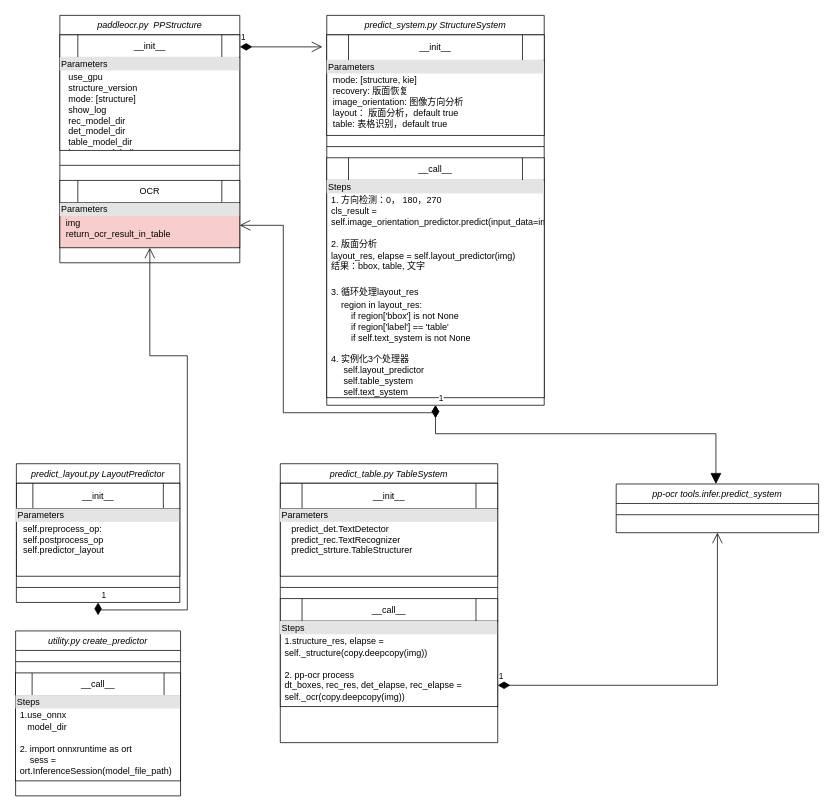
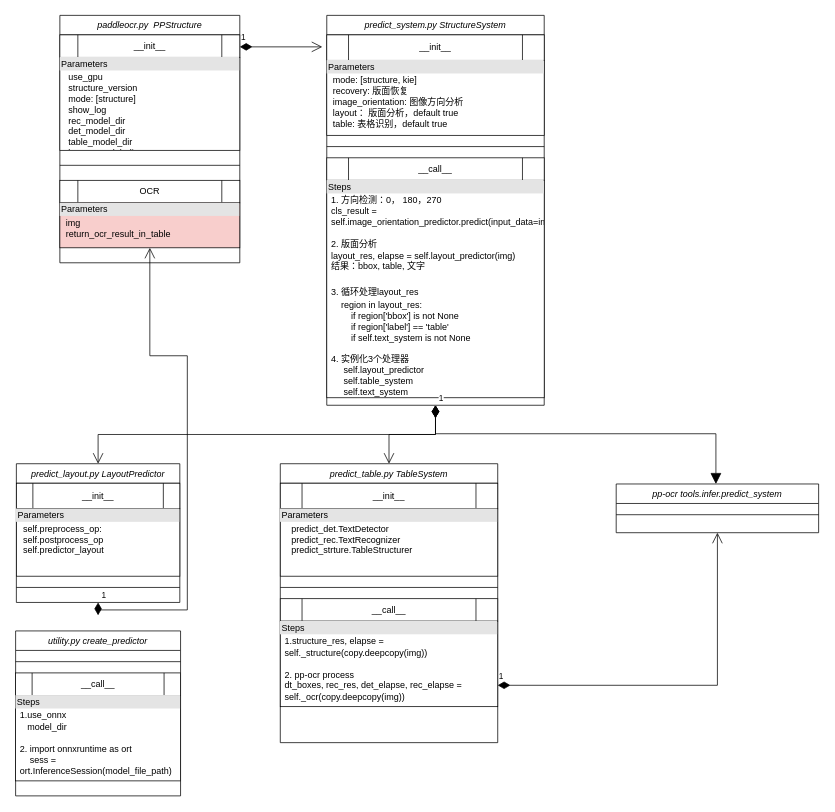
edge "predict_system.py StructureSystem" -- "Parameters img return_ocr_result_in_table": now "predict_system.py StructureSystem" -- "predict_layout.py LayoutPredictor"
edge "predict_system.py StructureSystem" -- "predict_table.py TableSystem": added, label "1"
